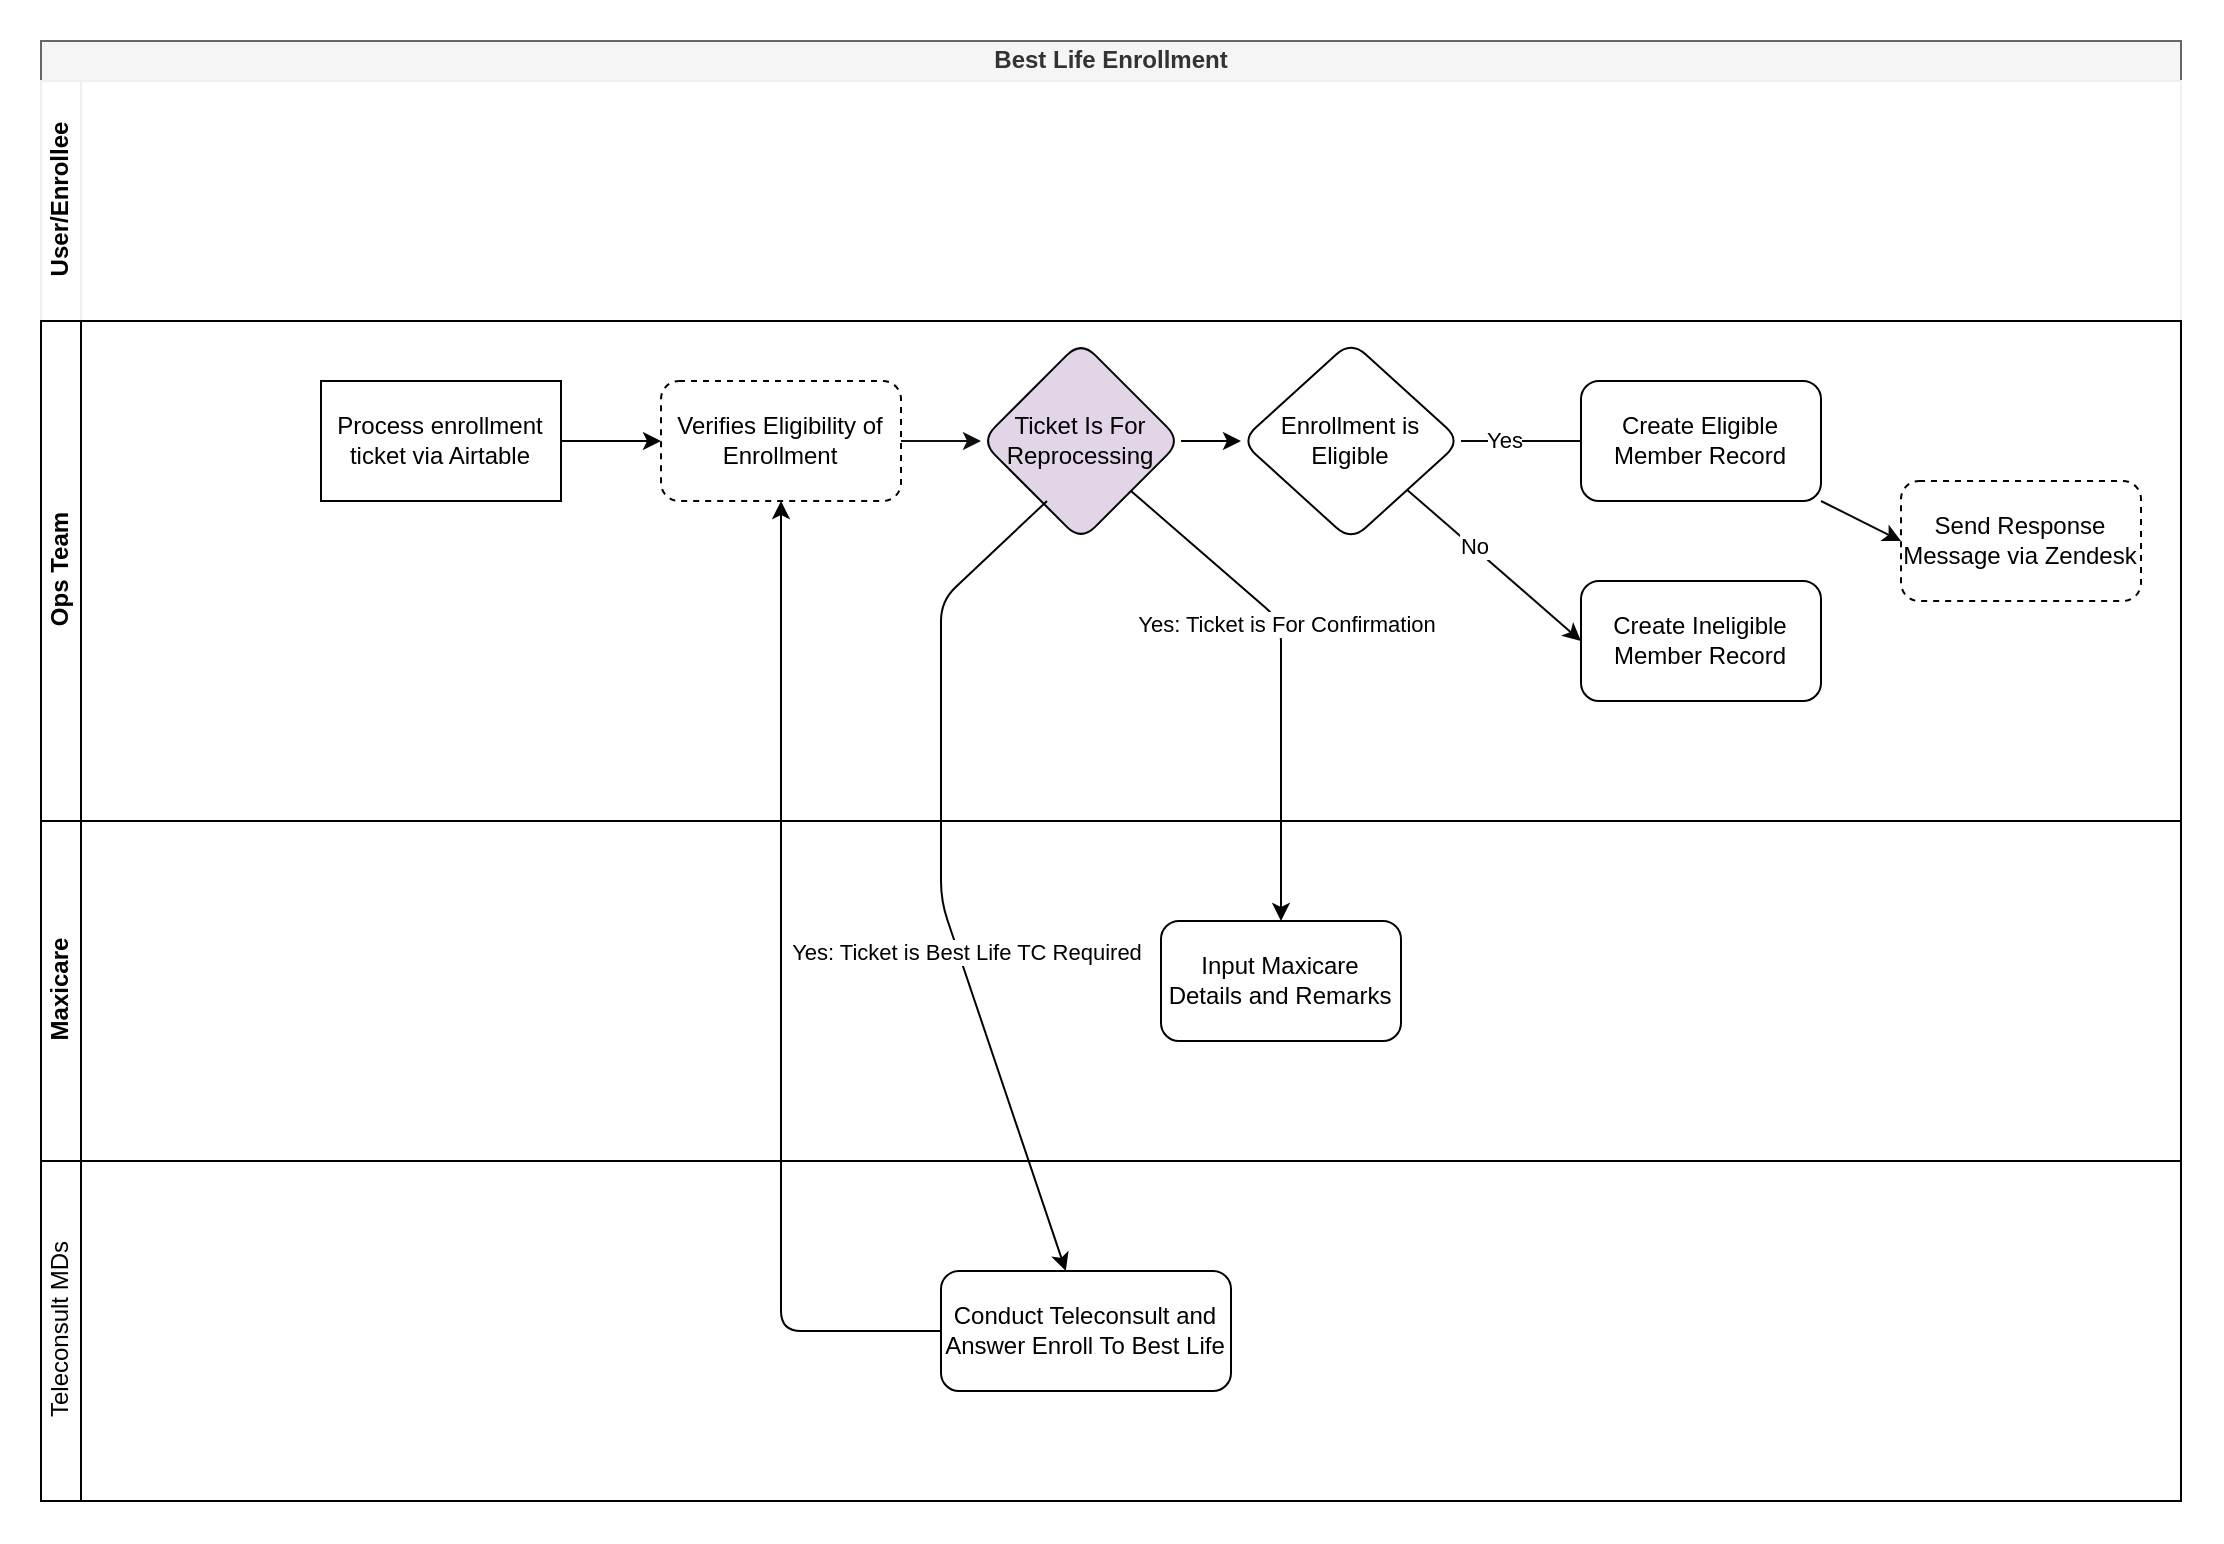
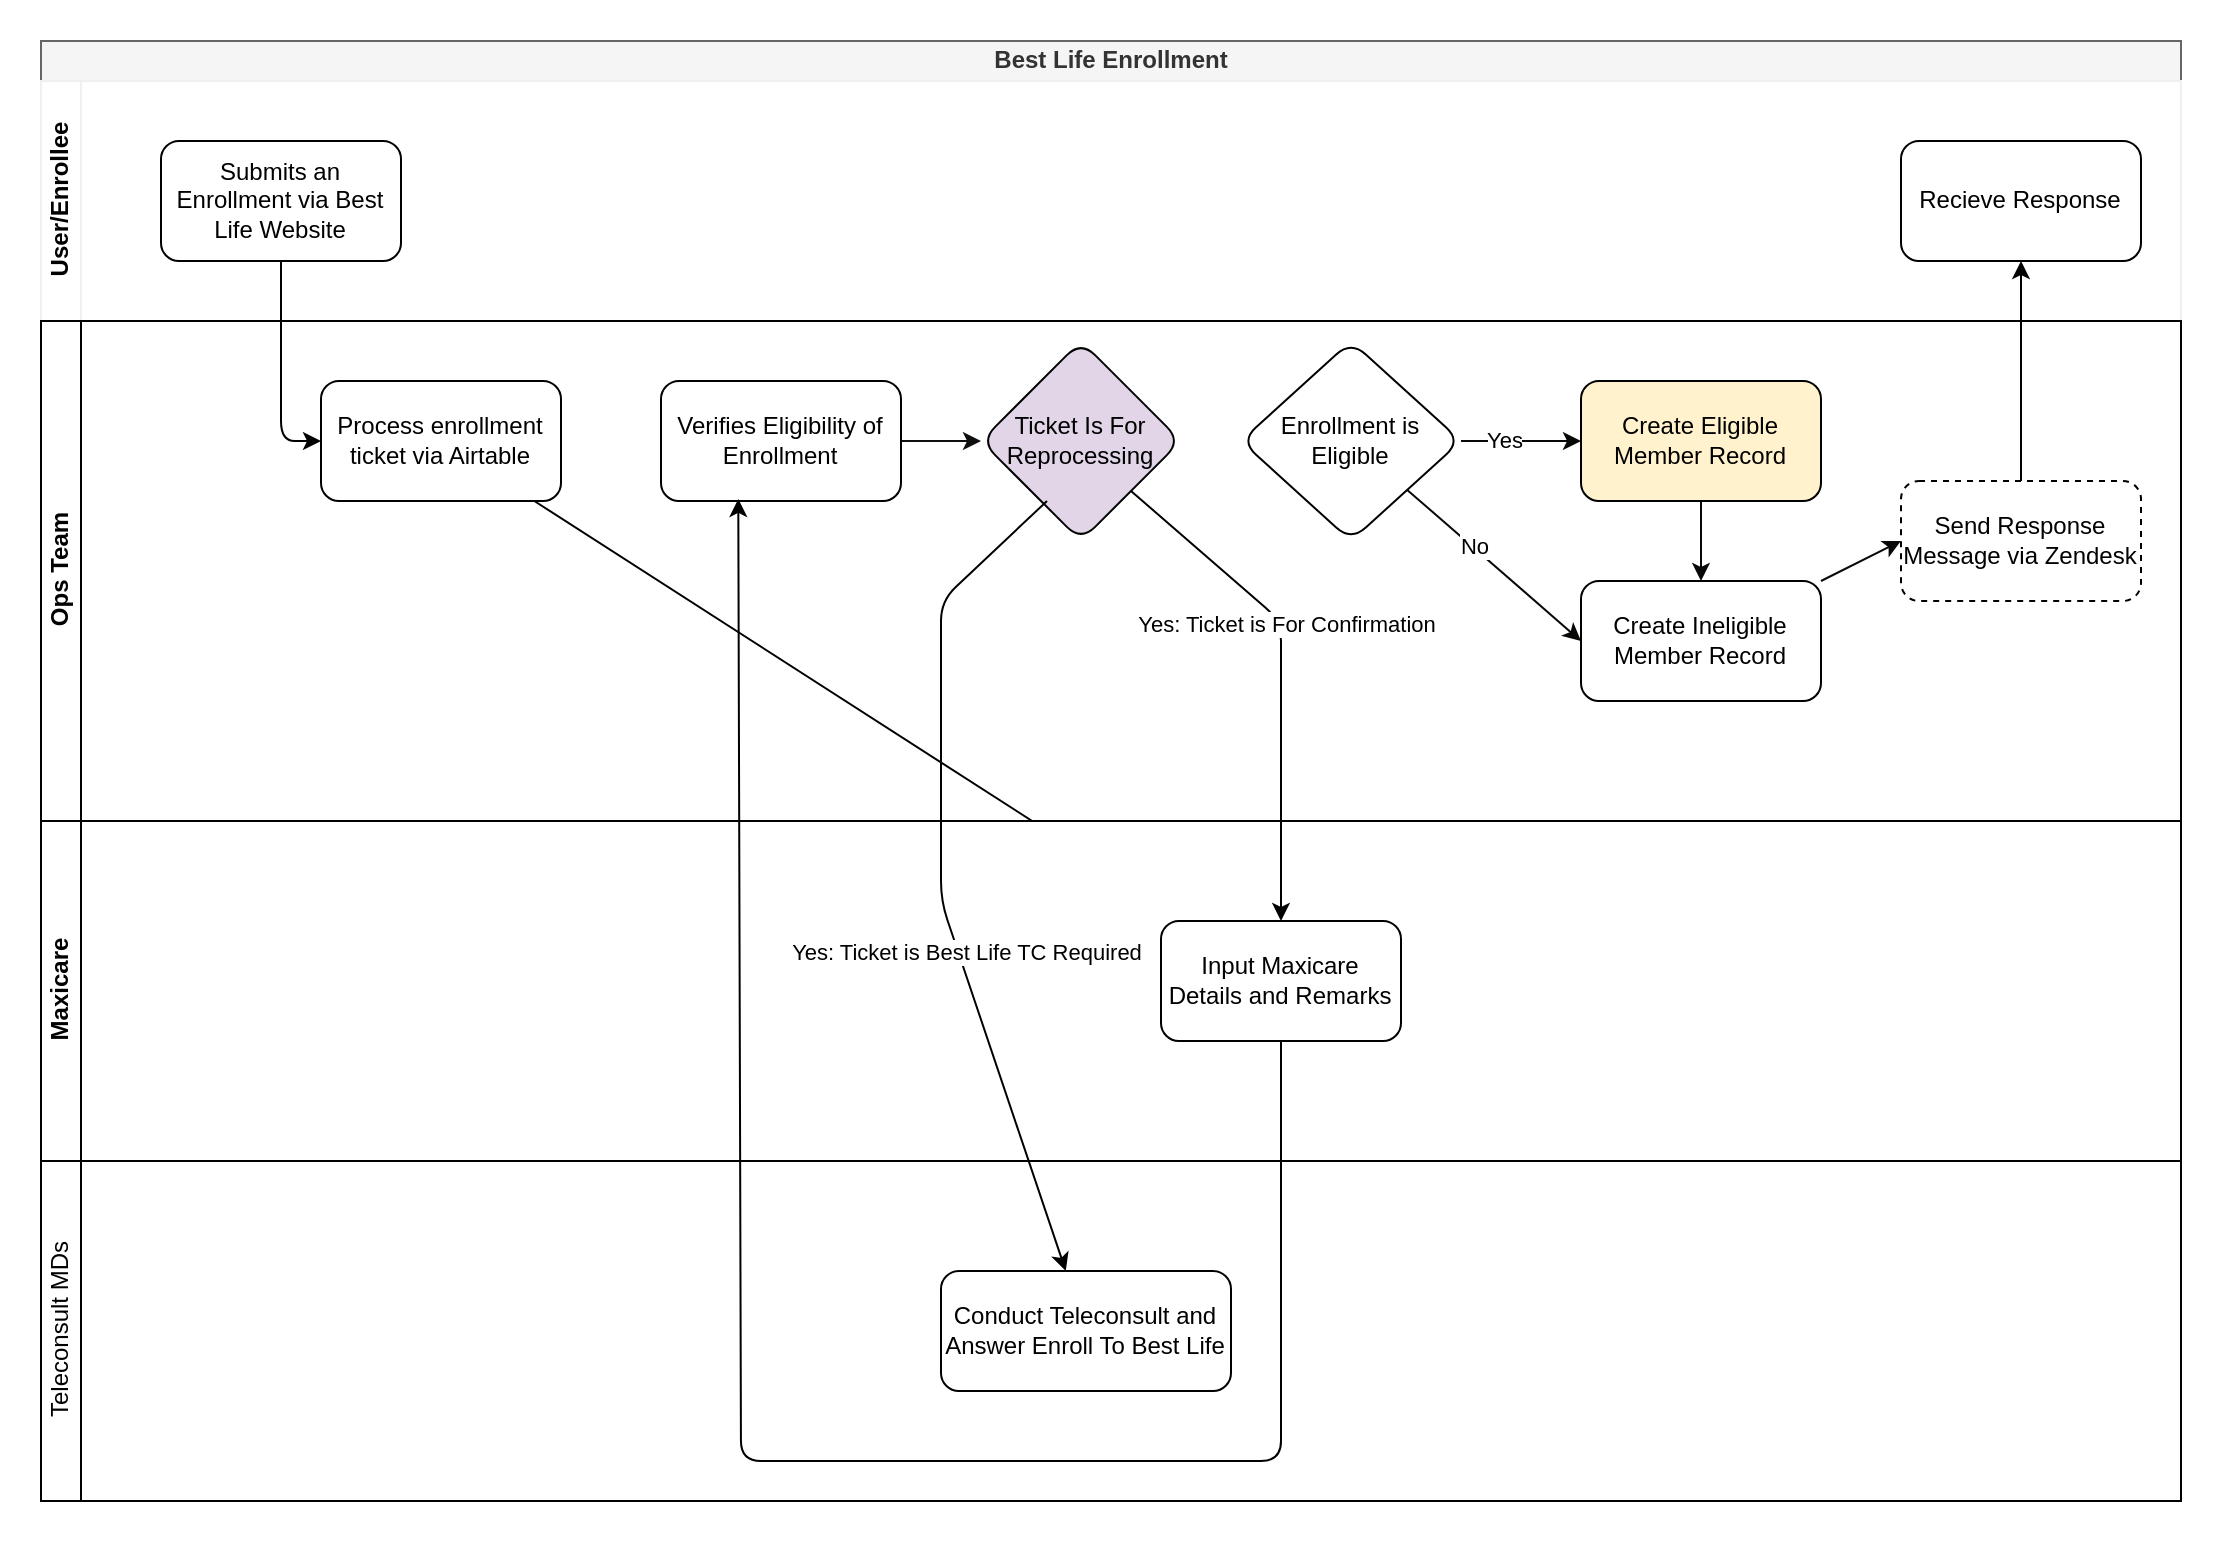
node "Submits an Enrollment via Best Life Website": added
node "Recieve Response": added
edge "Submits an Enrollment via Best Life Website" -> "Process enrollment ticket via Airtable": added
edge "Send Response Message via Zendesk" -> "Recieve Response": added
node "Process enrollment ticket via Airtable": shape rectangle -> rounded rectangle
edge "Process enrollment ticket via Airtable" -> "Verifies Eligibility of Enrollment": now "Process enrollment ticket via Airtable" -> "Input Maxicare Details and Remarks"
node "Verifies Eligibility of Enrollment": style dashed -> solid
edge "Ticket Is For Reprocessing" -> "Enrollment is Eligible": removed
edge "Enrollment is Eligible" -- "Create Eligible Member Record": arrowhead none -> classic
node "Create Eligible Member Record": fillcolor #ffffff -> #fff2cc
edge "Create Eligible Member Record" -> "Send Response Message via Zendesk": now "Create Eligible Member Record" -> "Create Ineligible Member Record"
edge "Create Ineligible Member Record" -> "Send Response Message via Zendesk": added
edge "Conduct Teleconsult and Answer Enroll To Best Life" -> "Verifies Eligibility of Enrollment": removed
edge "Input Maxicare Details and Remarks" -> "Verifies Eligibility of Enrollment": added
